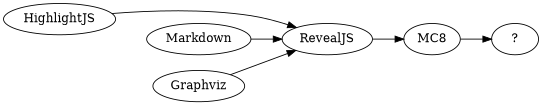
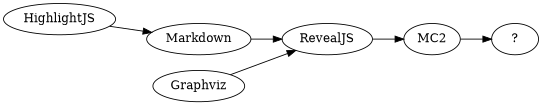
edge "HighlightJS" -> "RevealJS": now "HighlightJS" -> "Markdown"
node "MC8": label "MC8" -> "MC2"
